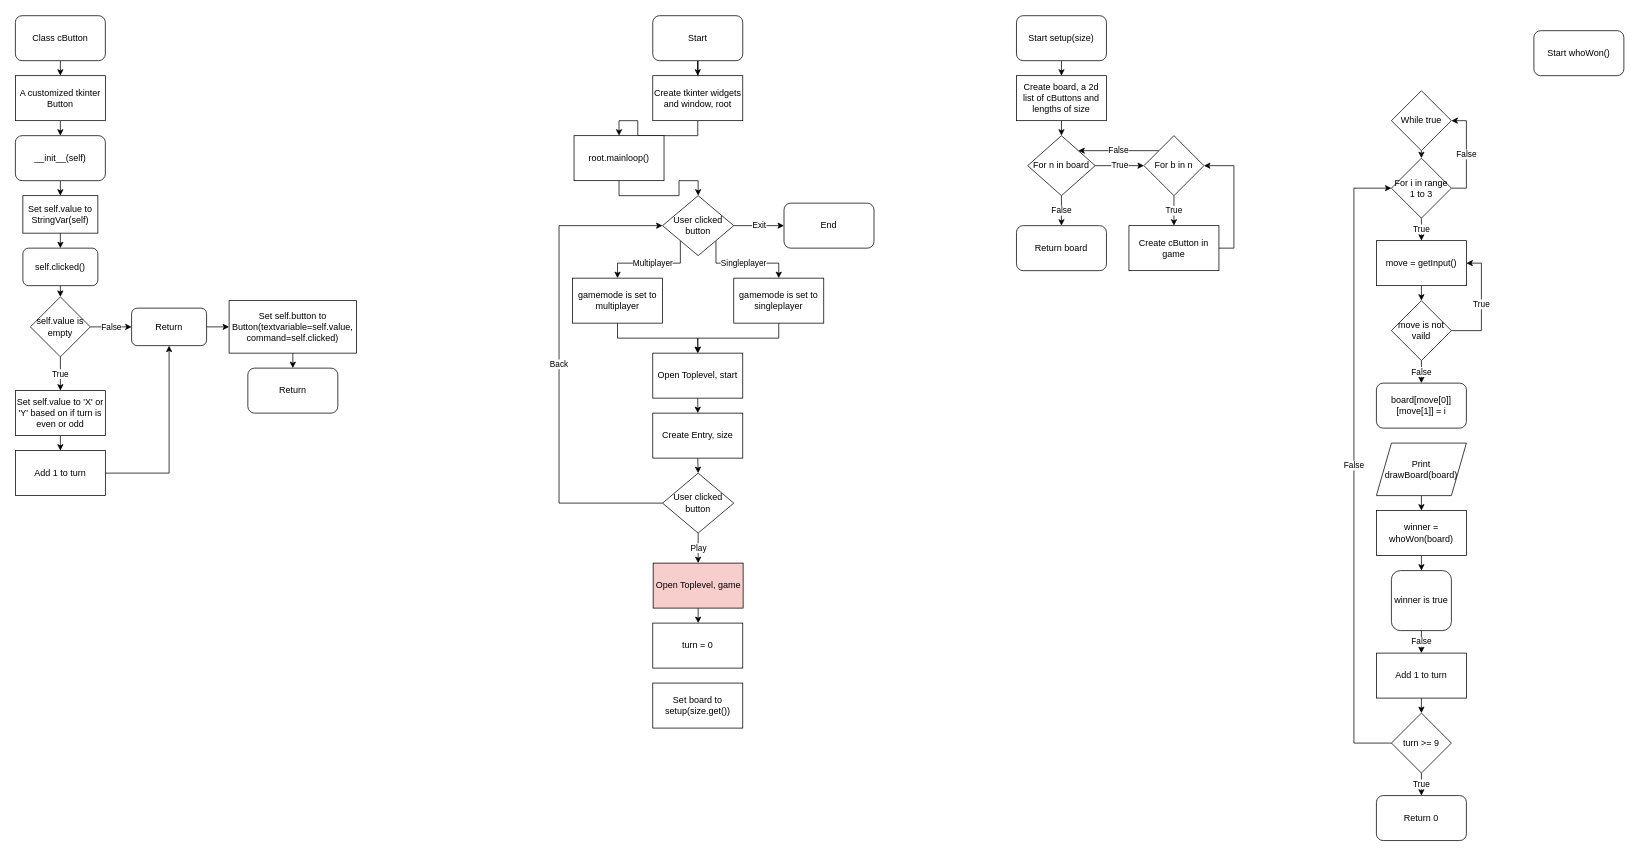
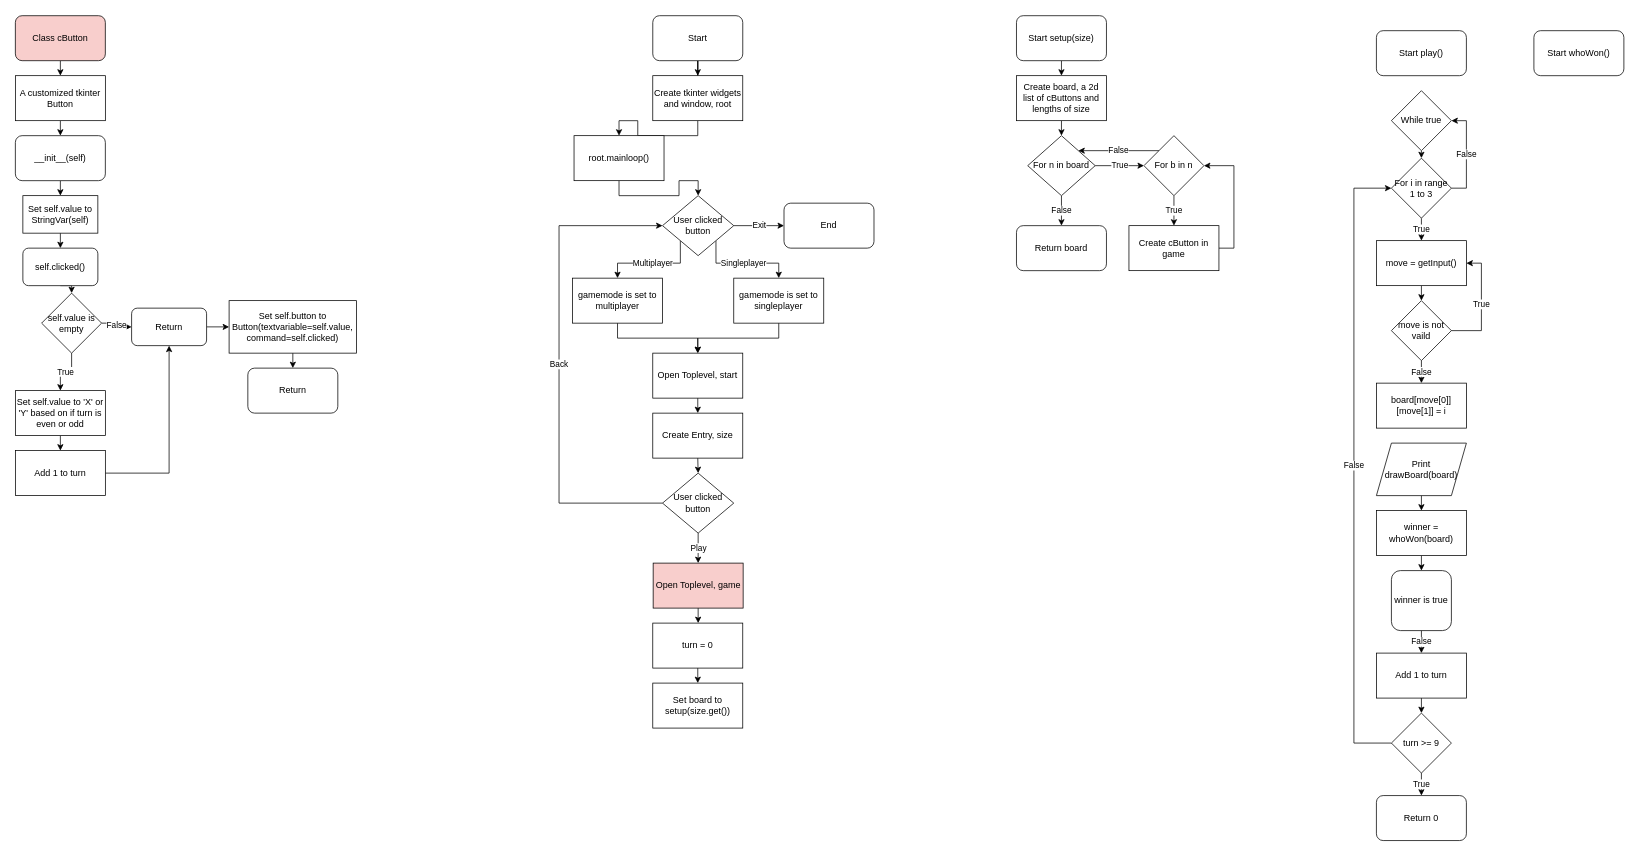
node "Class cButton": fillcolor #ffffff -> #f8cecc
node "Start play()": added
node "self.value is empty": moved (60, 327) -> (72, 323)
node "board[move[0]][move[1]] = i": shape rounded rectangle -> rectangle
edge "turn = 0" -> "Set board to setup(size.get())": added
